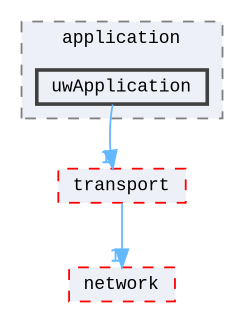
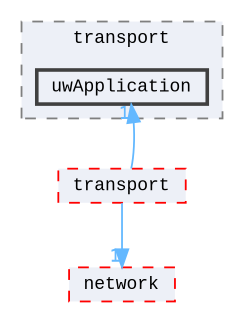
cluster "application": label "application" -> "transport"
edge "uwApplication" -> "transport": reversed
